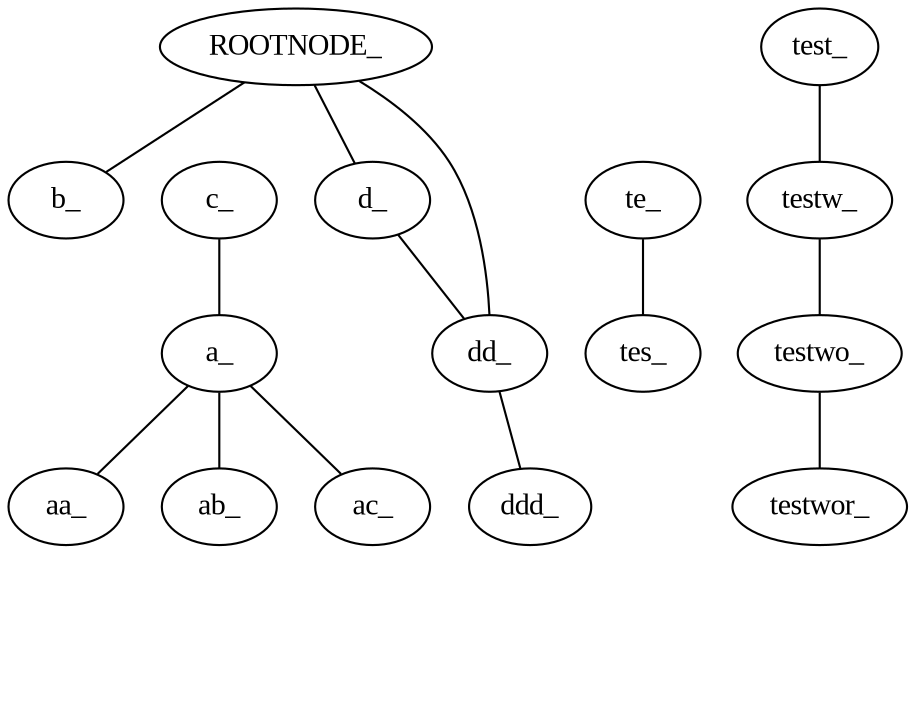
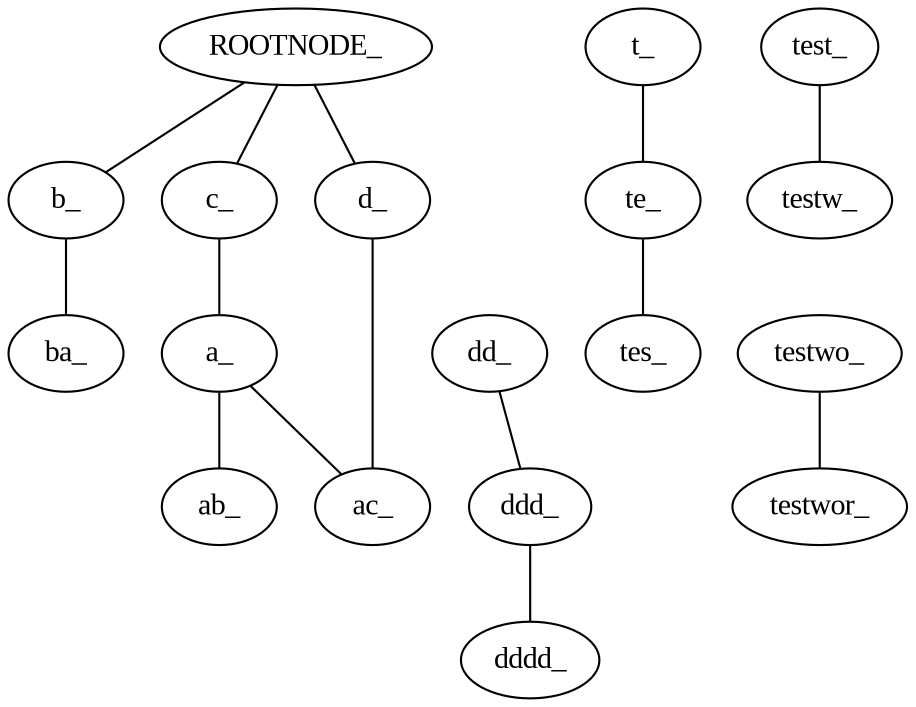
node "t_": added
edge "ROOTNODE_" -- "dd_": now "ROOTNODE_" -- "c_"
edge "d_" -- "dd_": now "d_" -- "ac_"
edge "testw_" -- "testwo_": removed
node "ba_": added
node "aa_": removed
node "dddd_": added
